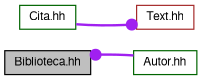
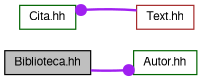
edge "Cita.hh" -> "Text.hh": reversed
edge "Autor.hh" -> "Biblioteca.hh": reversed
